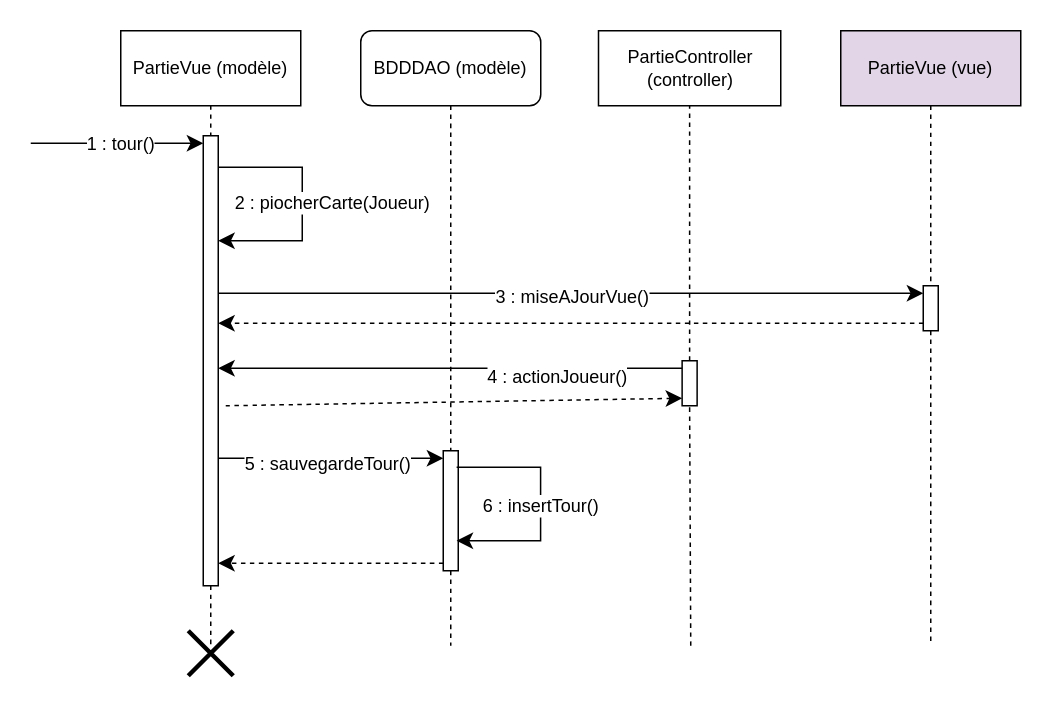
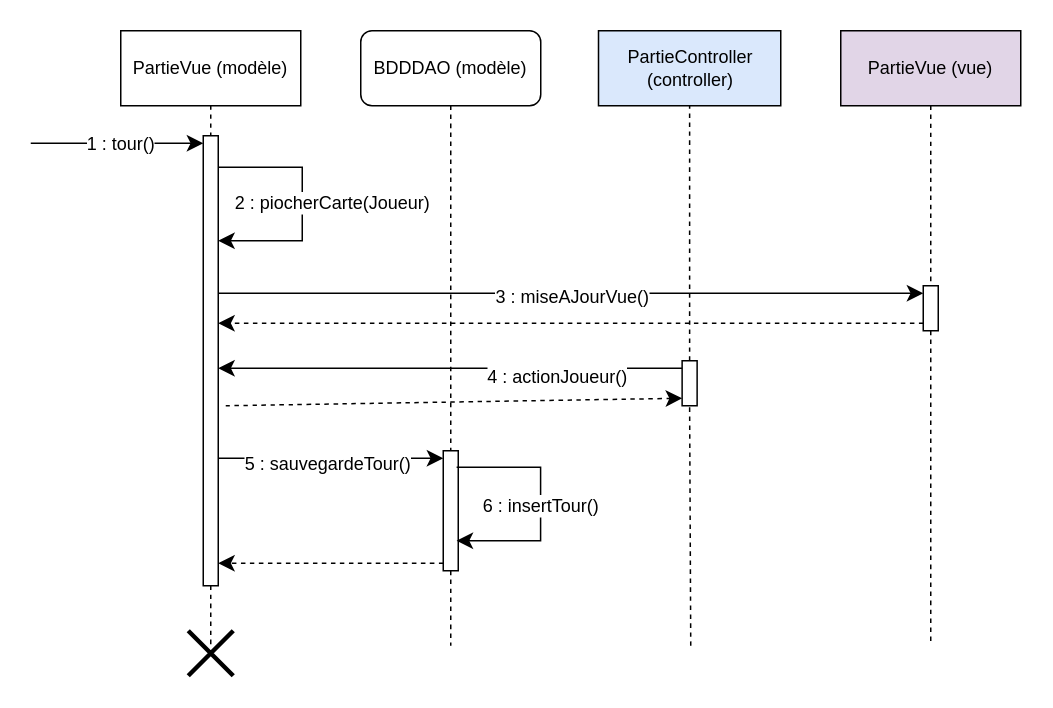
node "PartieController (controller)": fillcolor #ffffff -> #dae8fc
